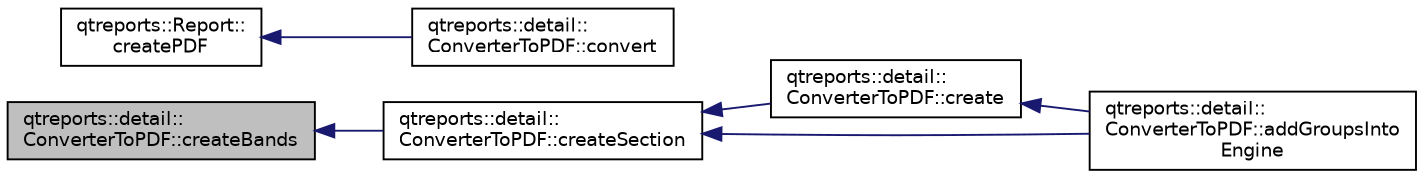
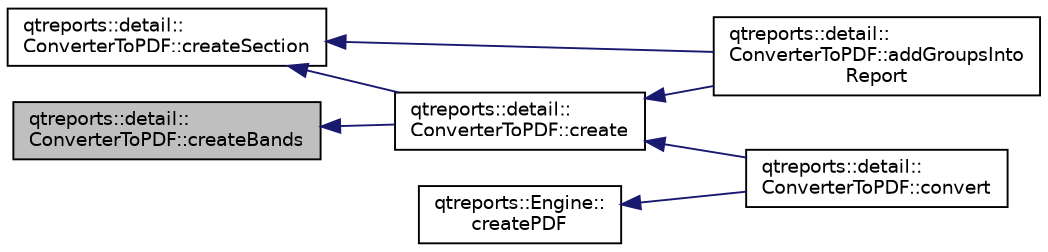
node "qtreports::Report:: createPDF": label "qtreports::Report:: createPDF" -> "qtreports::Engine:: createPDF"
edge "qtreports::detail:: ConverterToPDF::createSection" -> "qtreports::detail:: ConverterToPDF::createBands": now "qtreports::detail:: ConverterToPDF::create" -> "qtreports::detail:: ConverterToPDF::createBands"
node "qtreports::detail:: ConverterToPDF::addGroupsInto Engine": label "qtreports::detail:: ConverterToPDF::addGroupsInto Engine" -> "qtreports::detail:: ConverterToPDF::addGroupsInto Report"
edge "qtreports::detail:: ConverterToPDF::convert" -> "qtreports::detail:: ConverterToPDF::create": added
